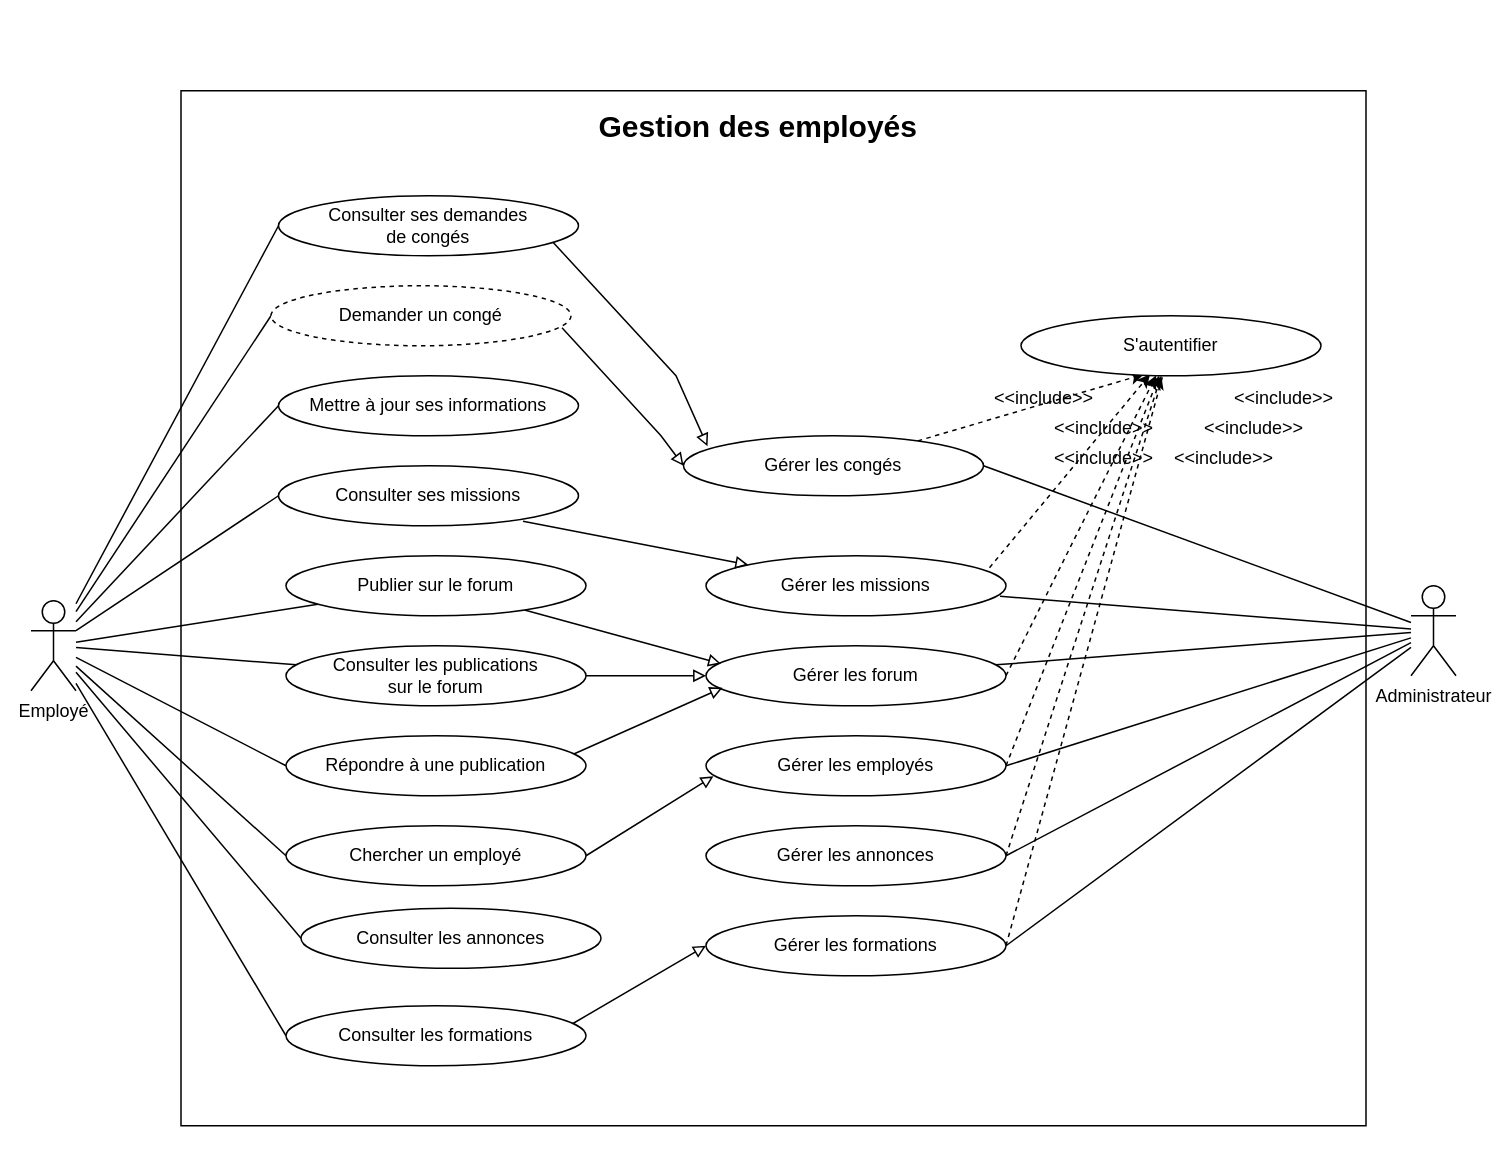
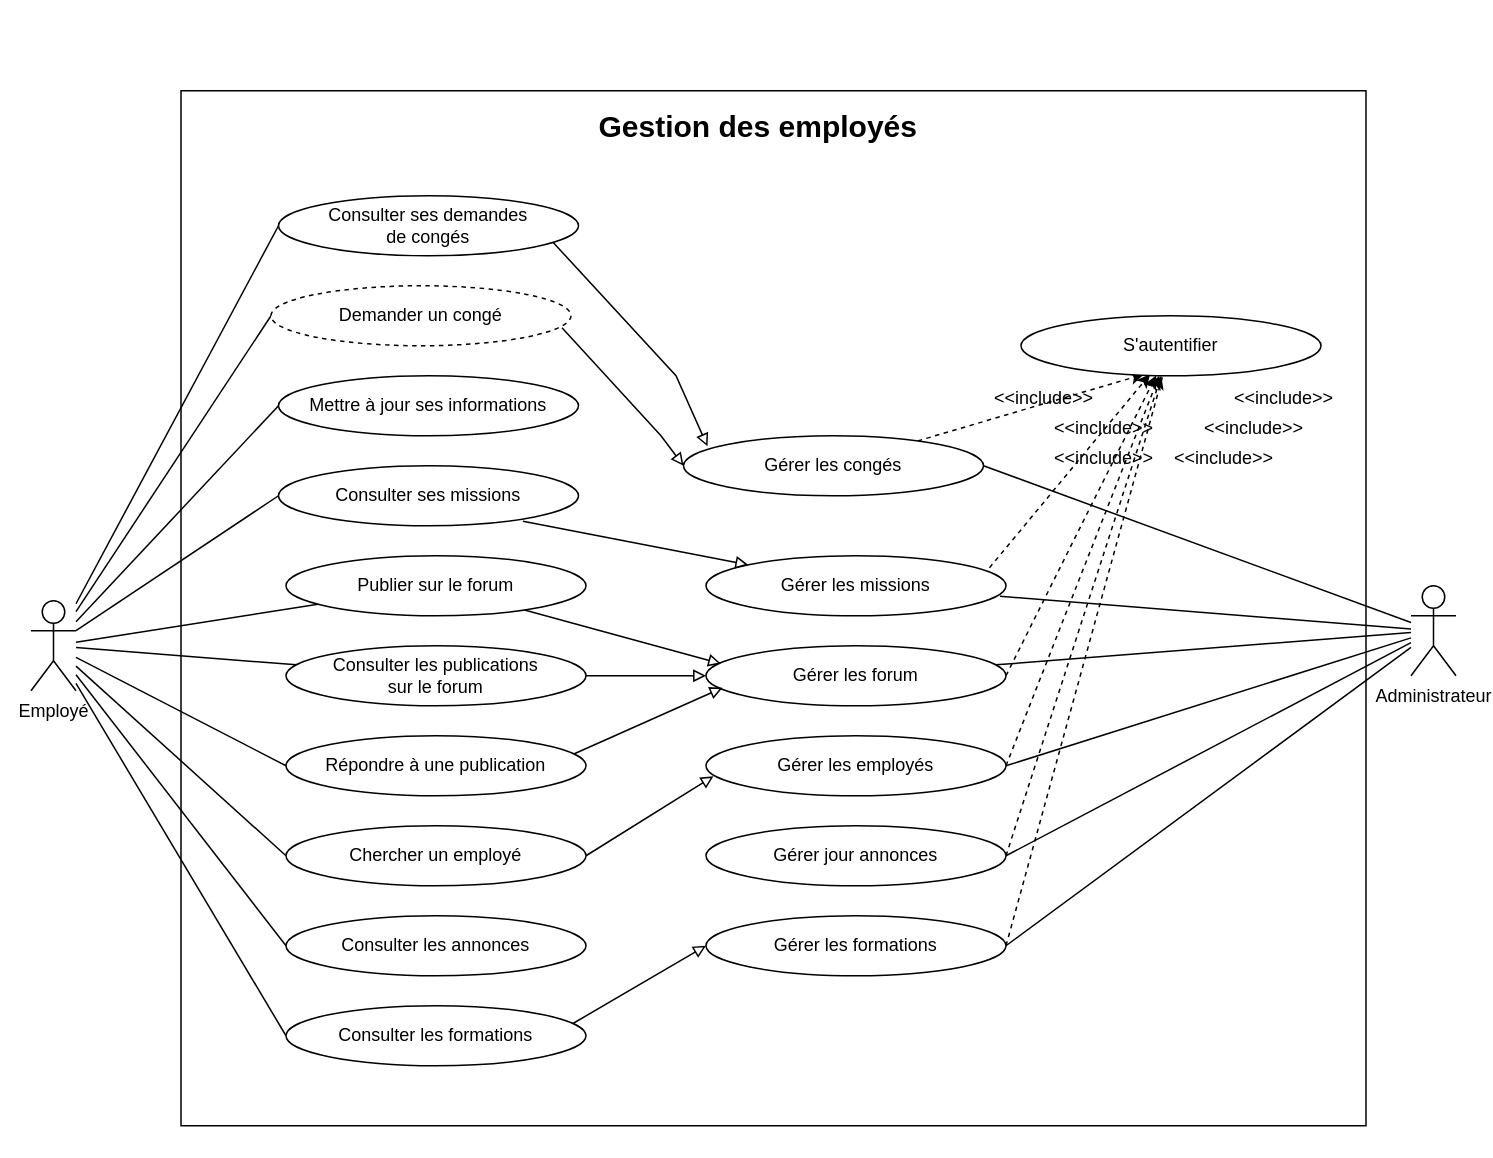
node "Gérer les annonces": label "Gérer les annonces" -> "Gérer jour annonces"
node "Consulter les annonces": moved (451, 938) -> (436, 946)
